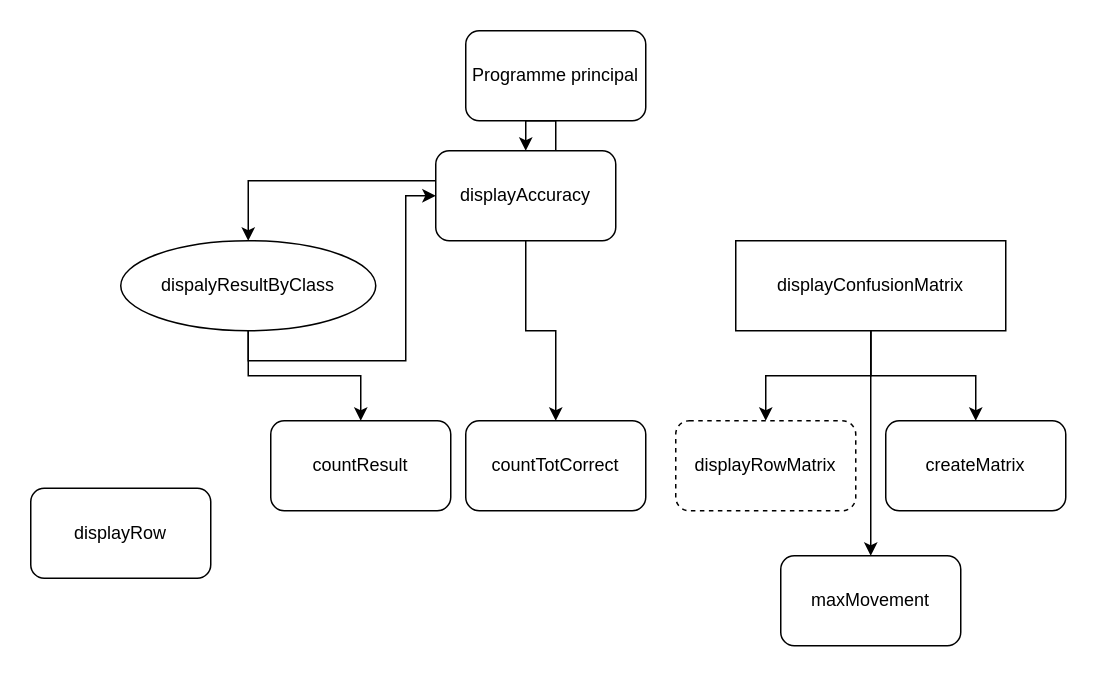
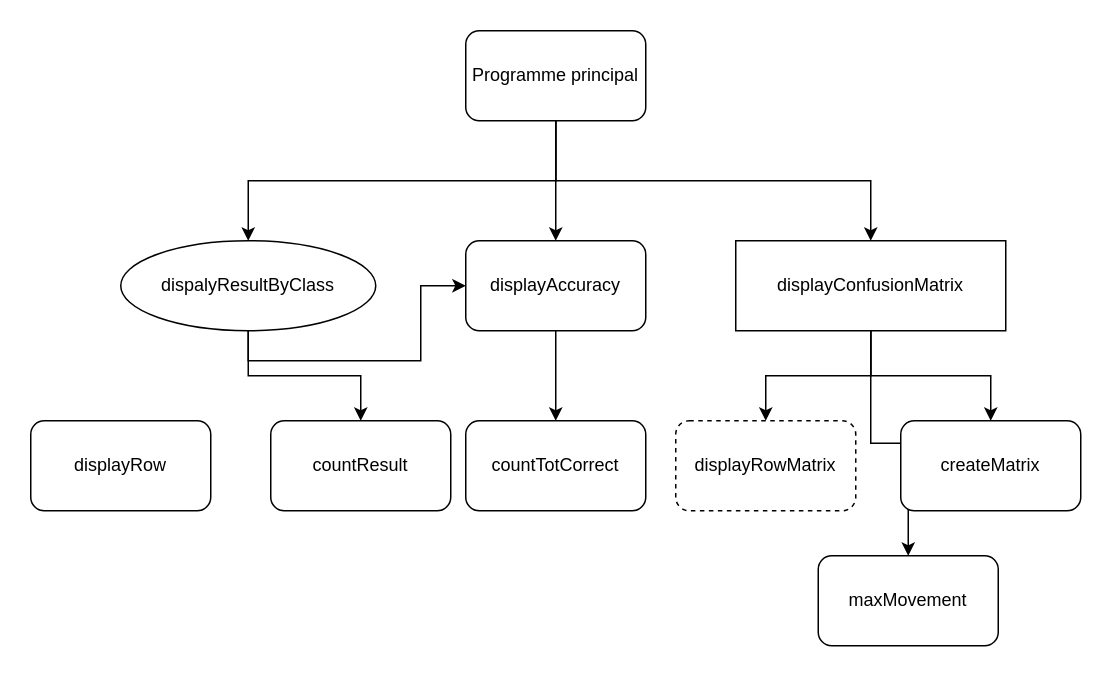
edge "Programme principal" -> "displayConfusionMatrix": added
node "displayAccuracy": moved (526, 196) -> (556, 286)
node "createMatrix": moved (976, 466) -> (991, 466)
node "displayRow": moved (121, 533) -> (121, 466)
node "maxMovement": moved (871, 601) -> (908, 601)
